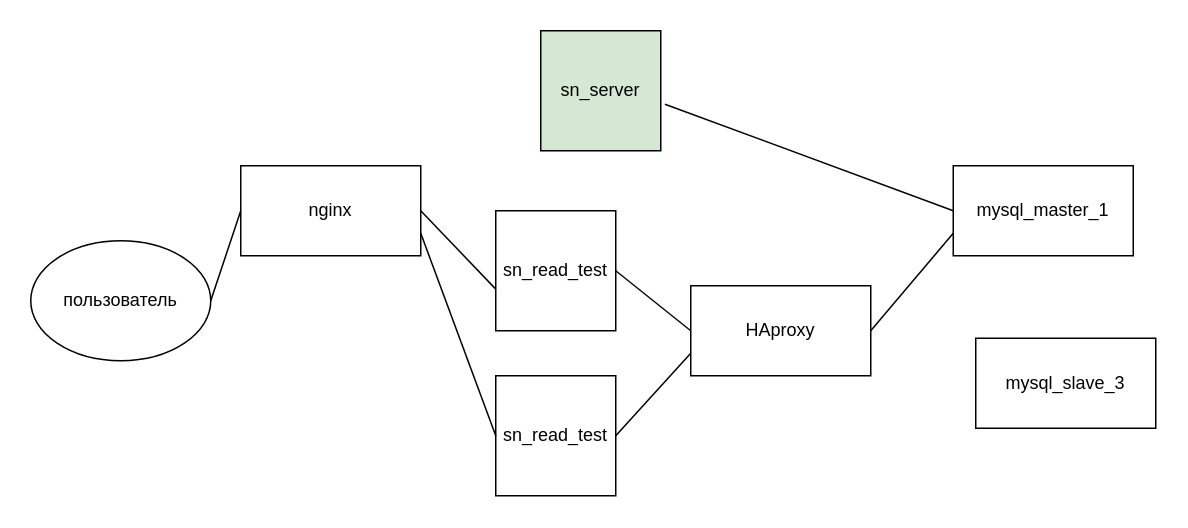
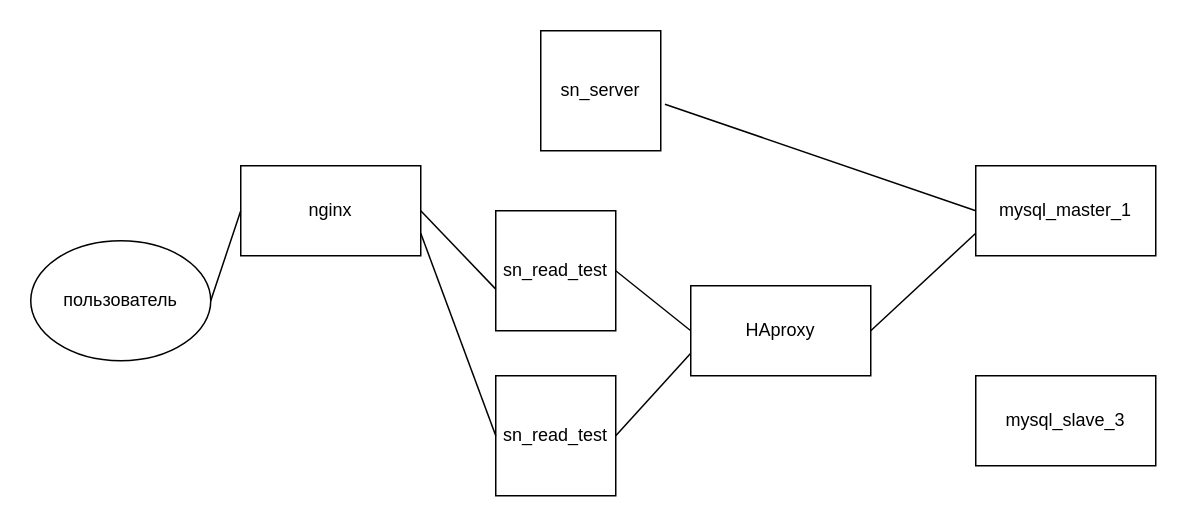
node "sn_server": fillcolor #d5e8d4 -> #ffffff
node "mysql_master_1": moved (1043, 211) -> (1066, 211)
node "mysql_slave_3": moved (1066, 383) -> (1066, 421)
